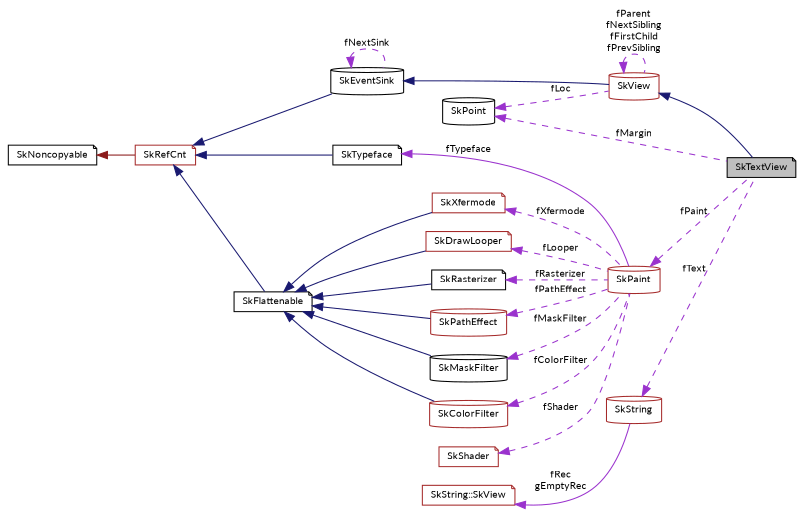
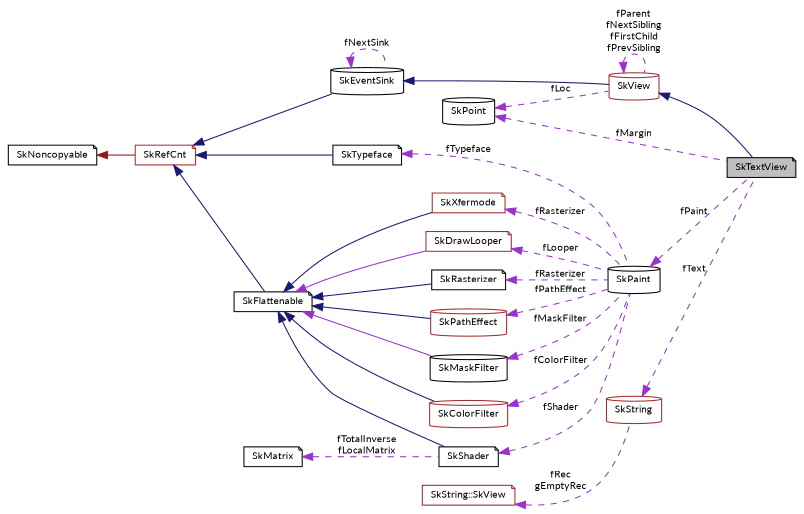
edge "SkPaint" -> "SkTypeface": style solid -> dashed
edge "SkPaint" -> "SkXfermode": label "fXfermode" -> "fRasterizer"
edge "SkDrawLooper" -> "SkFlattenable": color midnightblue -> darkorchid3
node "SkPaint": color brown -> black
edge "SkMaskFilter" -> "SkFlattenable": color midnightblue -> darkorchid3
edge "SkShader" -> "SkFlattenable": added
node "SkMatrix": added
node "SkShader": color brown -> black
edge "SkString" -> "SkString::SkView": style solid -> dashed
